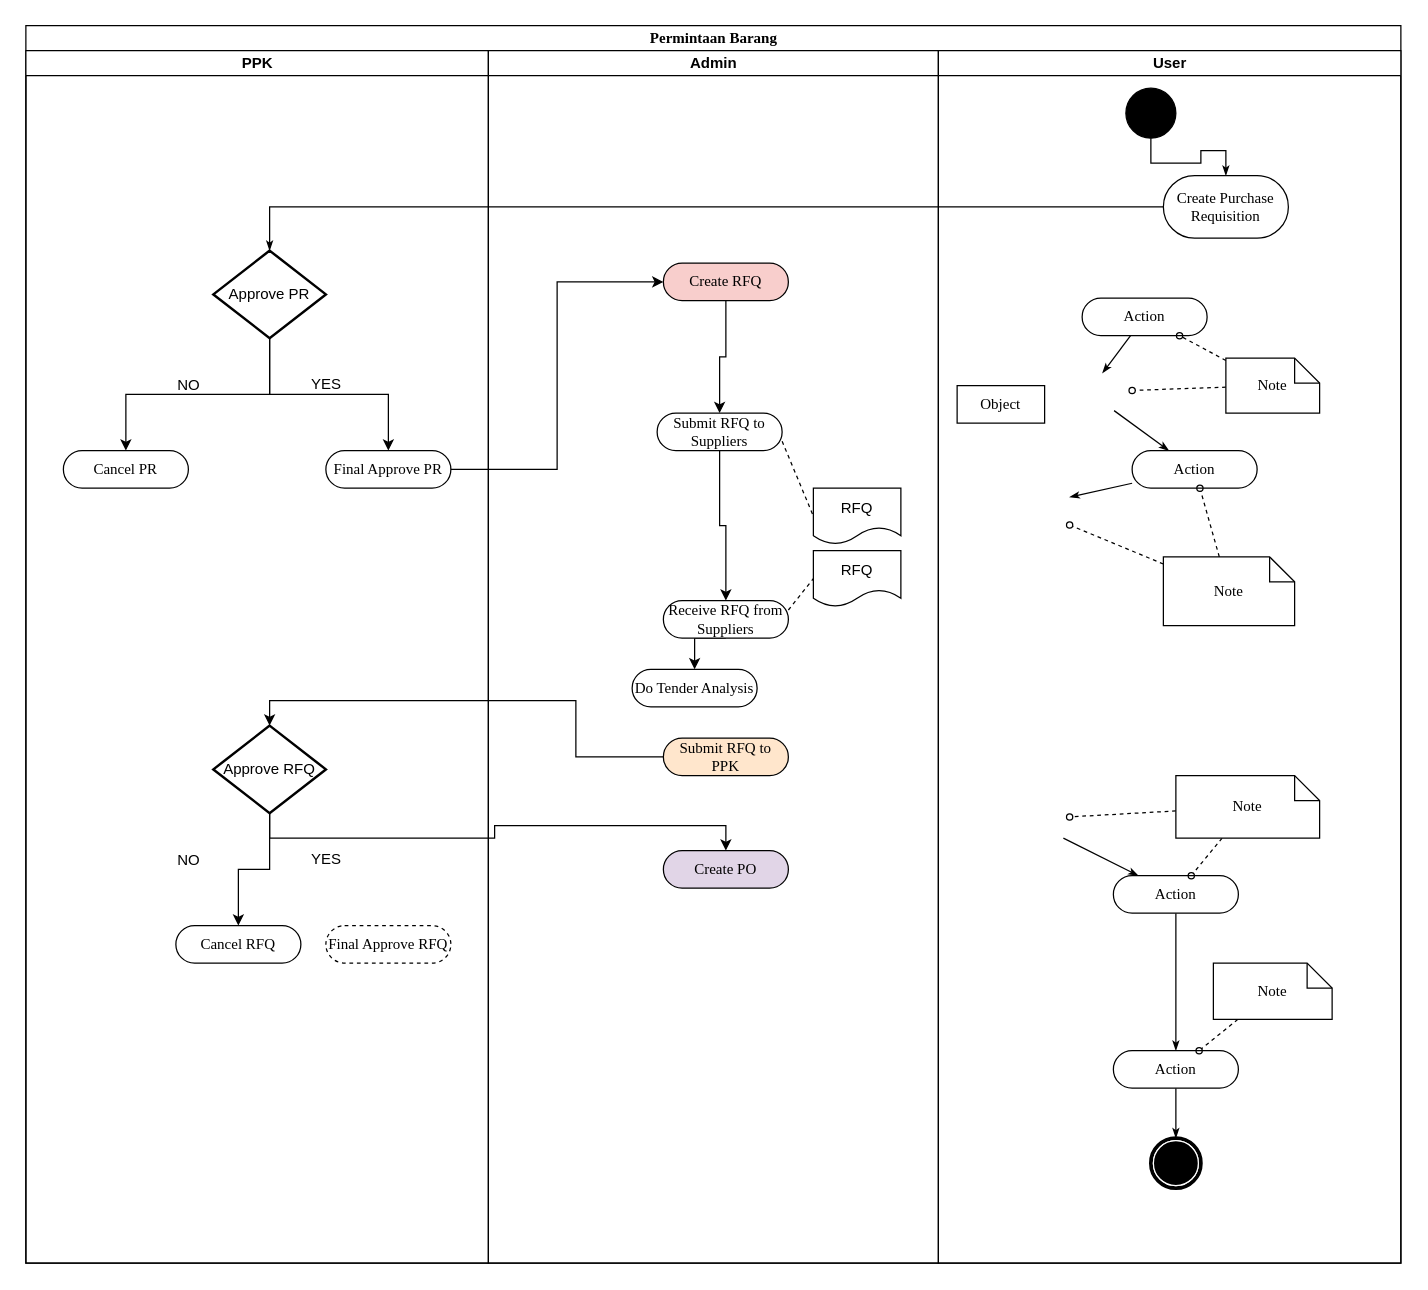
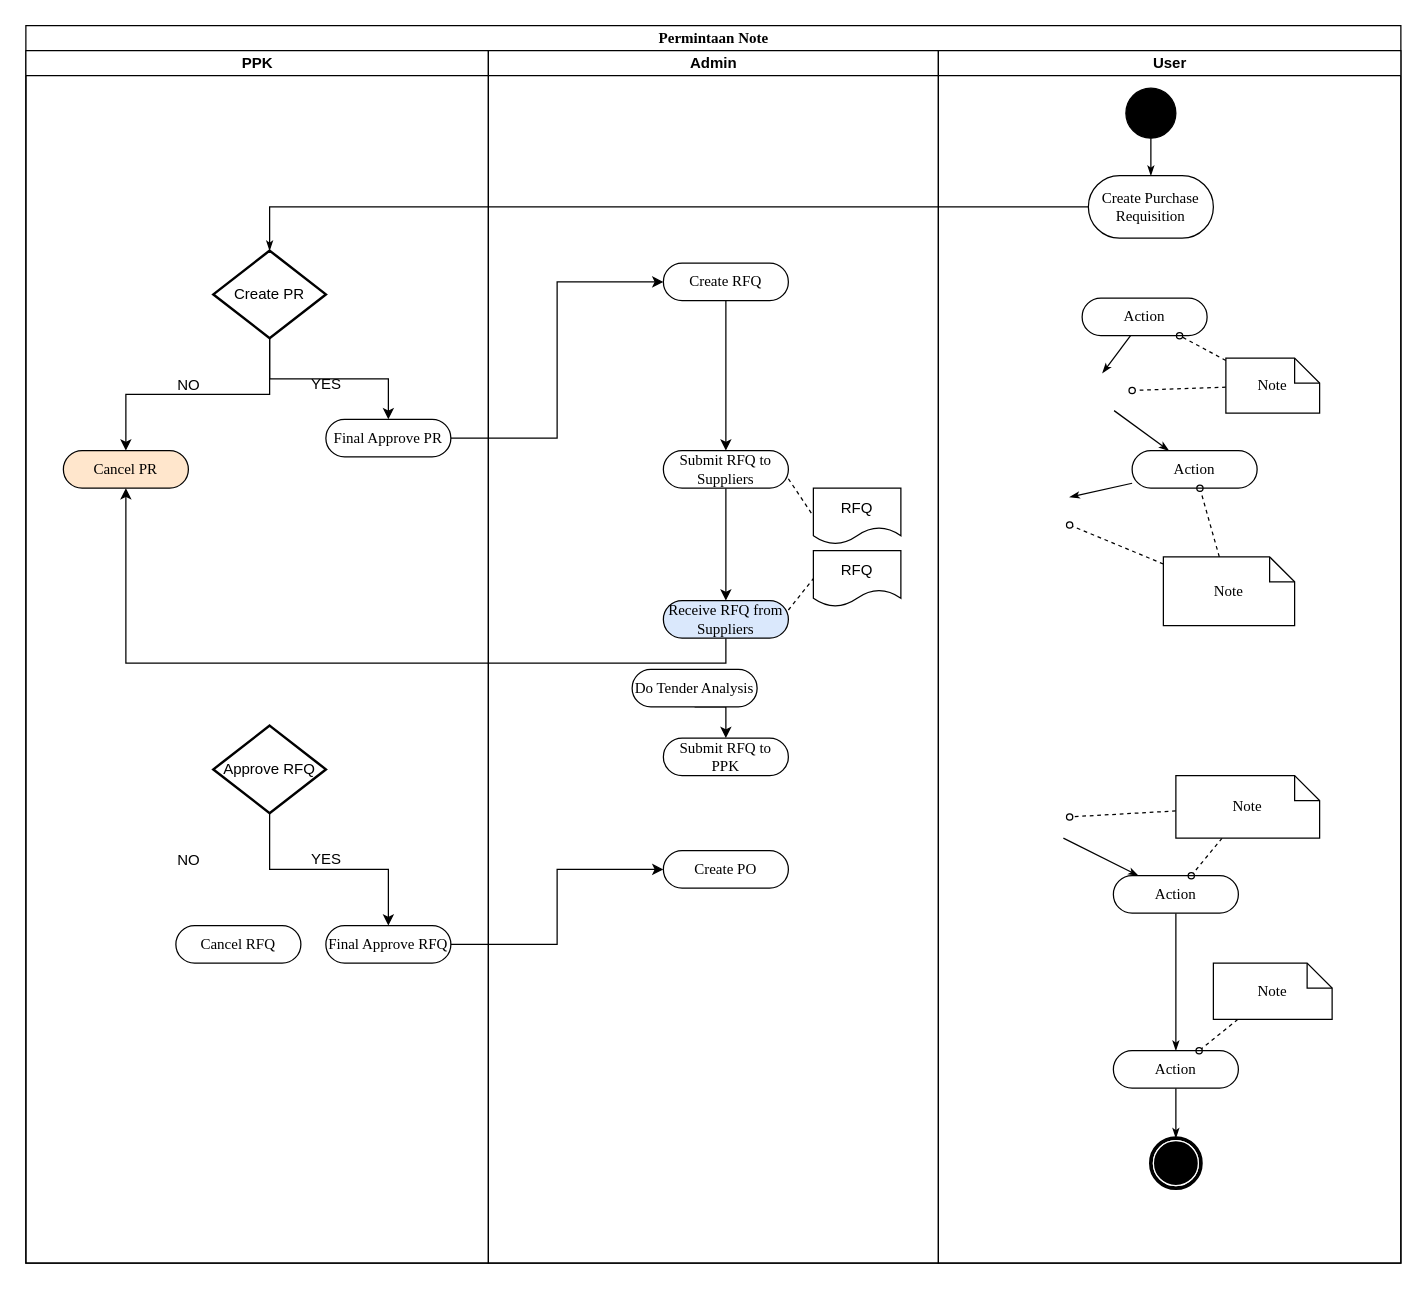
node "Permintaan Barang": label "Permintaan Barang" -> "Permintaan Note"
node "Create Purchase Requisition": moved (1226, 207) -> (1151, 207)
node "Create RFQ": fillcolor #f8cecc -> #ffffff
node "Approve PR": label "Approve PR" -> "Create PR"
node "Object": removed
node "Submit RFQ to Suppliers": moved (719, 432) -> (726, 469)
node "Cancel PR": fillcolor #ffffff -> #ffe6cc
node "Final Approve PR": moved (388, 469) -> (388, 438)
node "Receive RFQ from Suppliers": fillcolor #ffffff -> #dae8fc
edge "Receive RFQ from Suppliers" -> "Do Tender Analysis": now "Receive RFQ from Suppliers" -> "Cancel PR"
edge "Submit RFQ to PPK" -> "Approve RFQ": removed
edge "Do Tender Analysis" -> "Submit RFQ to PPK": added
node "Submit RFQ to PPK": fillcolor #ffe6cc -> #ffffff
edge "Approve RFQ" -> "Create PO": now "Approve RFQ" -> "Final Approve RFQ"
node "Create PO": fillcolor #e1d5e7 -> #ffffff
edge "Approve RFQ" -> "Cancel RFQ": removed
edge "Final Approve RFQ" -> "Create PO": added
node "Final Approve RFQ": style dashed -> solid
